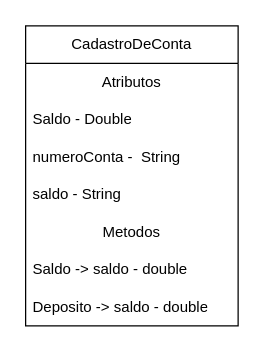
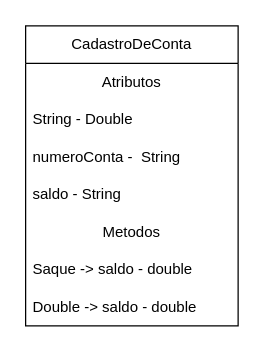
node "Saldo - Double": label "Saldo - Double" -> "String - Double"
node "Saldo -> saldo - double": label "Saldo -> saldo - double" -> "Saque -> saldo - double"
node "Deposito -> saldo - double": label "Deposito -> saldo - double" -> "Double -> saldo - double"
